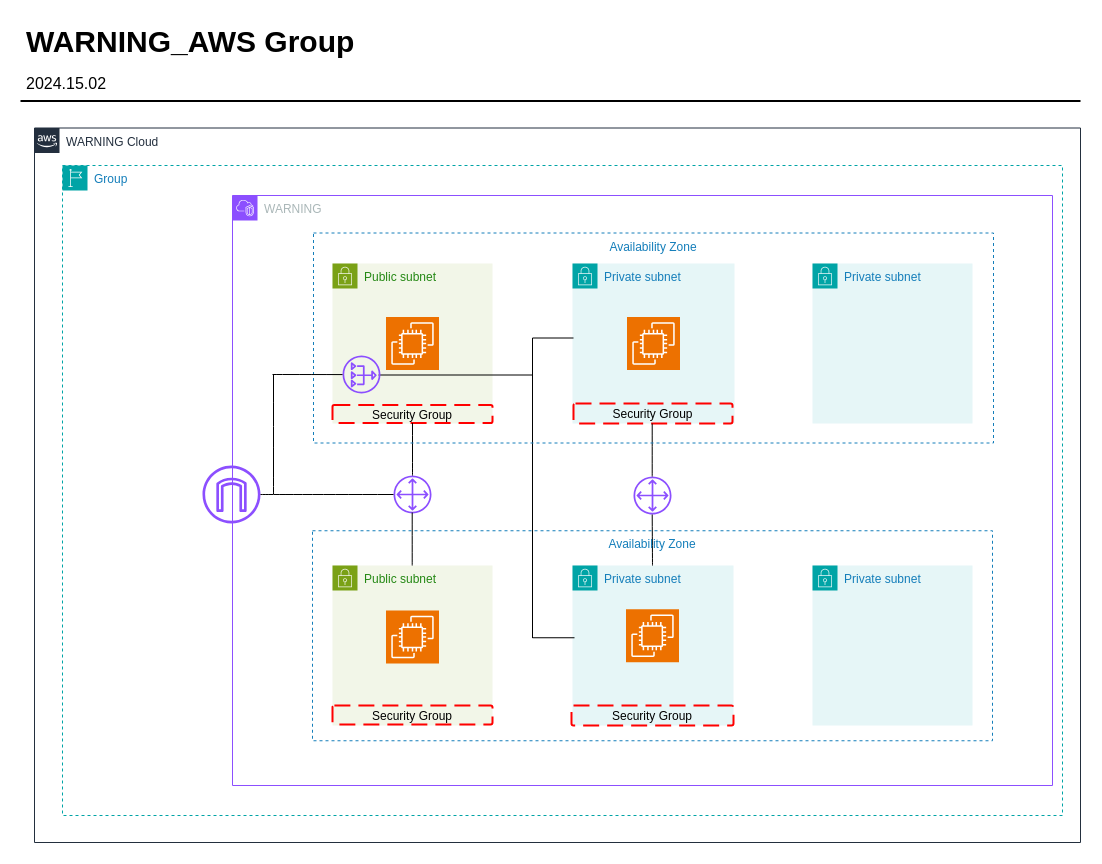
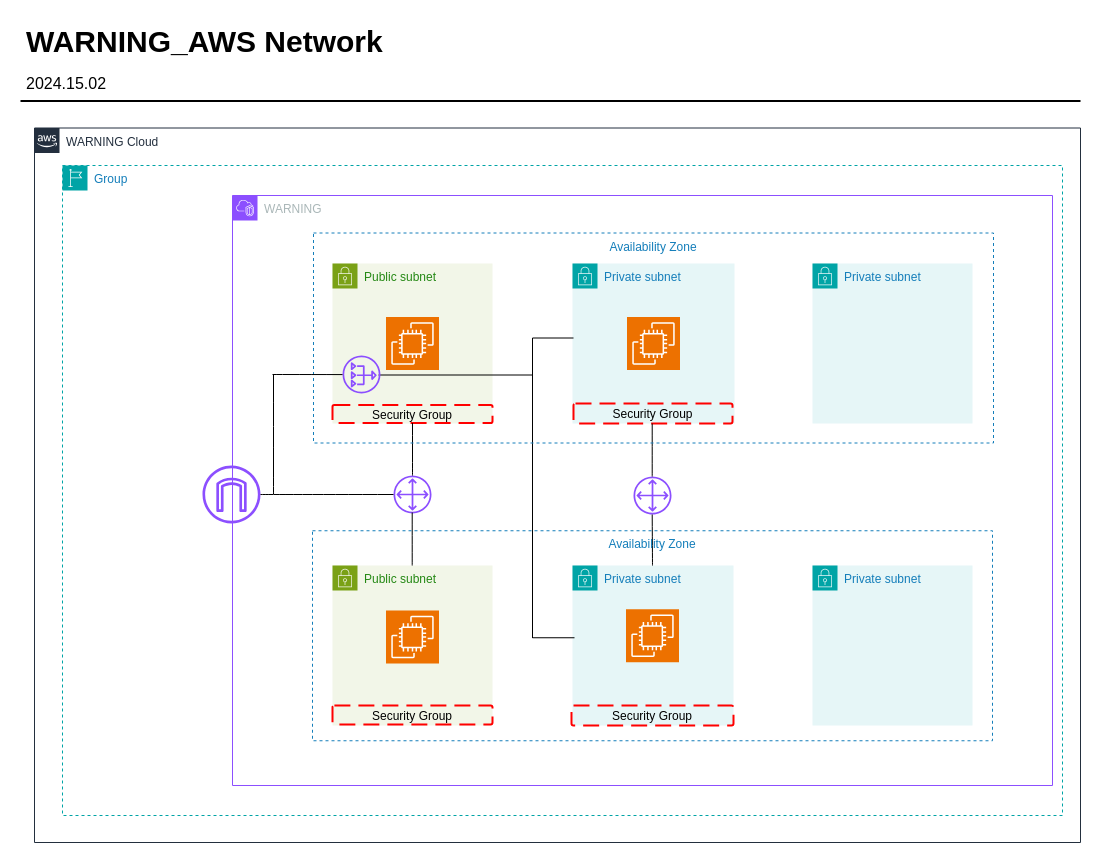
node "WARNING_AWS Group": label "WARNING_AWS Group" -> "WARNING_AWS Network"
